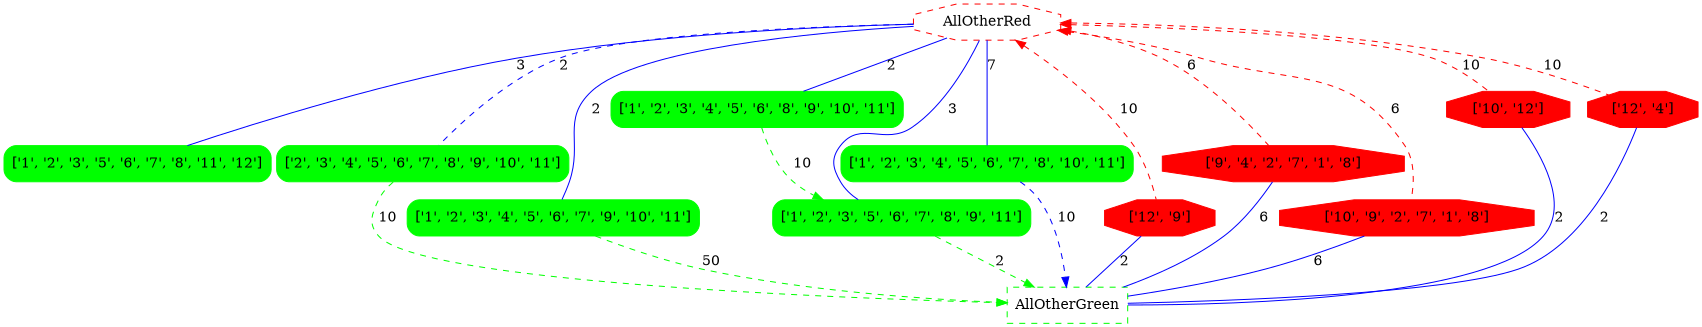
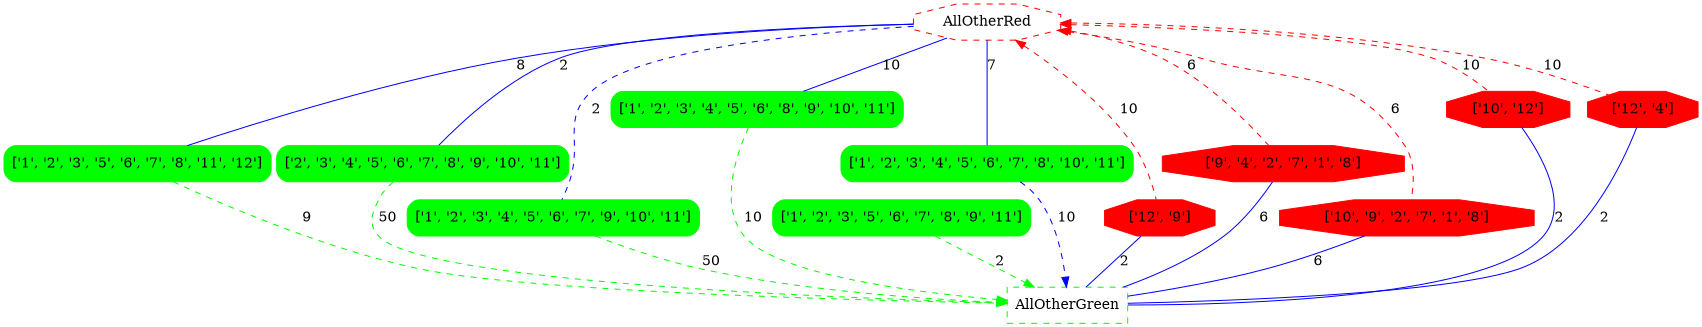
edge "AllOtherRed" -- "['1', '2', '3', '4', '5', '6', '7', '9', '10', '11']": style solid -> dashed
edge "AllOtherRed" -- "['2', '3', '4', '5', '6', '7', '8', '9', '10', '11']": style dashed -> solid
edge "AllOtherRed" -- "['1', '2', '3', '5', '6', '7', '8', '11', '12']": label "3" -> "8"
edge "AllOtherRed" -- "['1', '2', '3', '4', '5', '6', '8', '9', '10', '11']": label "2" -> "10"
edge "AllOtherRed" -- "['1', '2', '3', '5', '6', '7', '8', '9', '11']": removed, label "3"
edge "['1', '2', '3', '4', '5', '6', '8', '9', '10', '11']" -> "['1', '2', '3', '5', '6', '7', '8', '9', '11']": now "['1', '2', '3', '4', '5', '6', '8', '9', '10', '11']" -> "AllOtherGreen"
edge "['2', '3', '4', '5', '6', '7', '8', '9', '10', '11']" -> "AllOtherGreen": label "10" -> "50"
edge "['1', '2', '3', '5', '6', '7', '8', '11', '12']" -> "AllOtherGreen": added, label "9"
